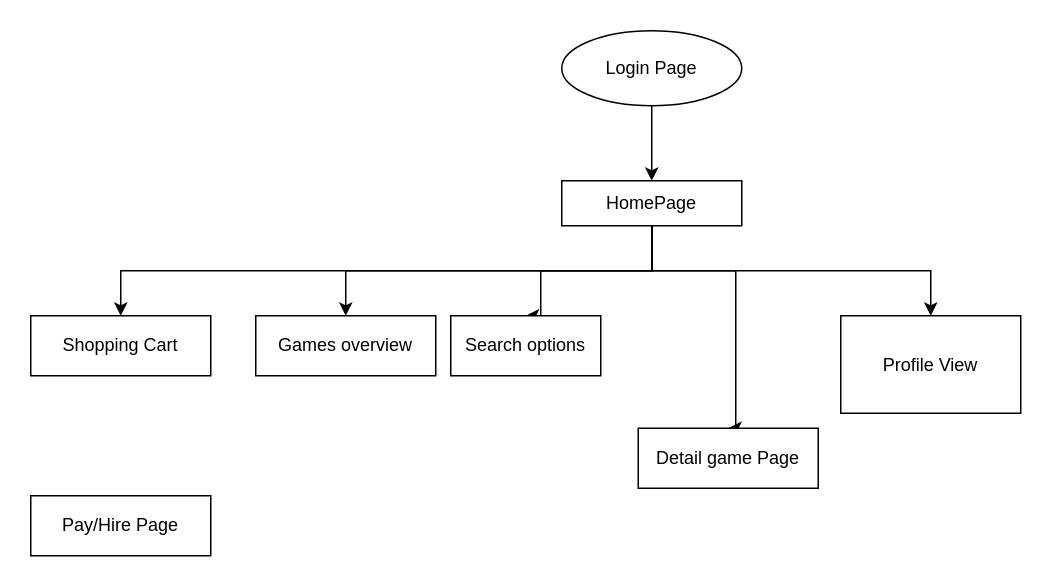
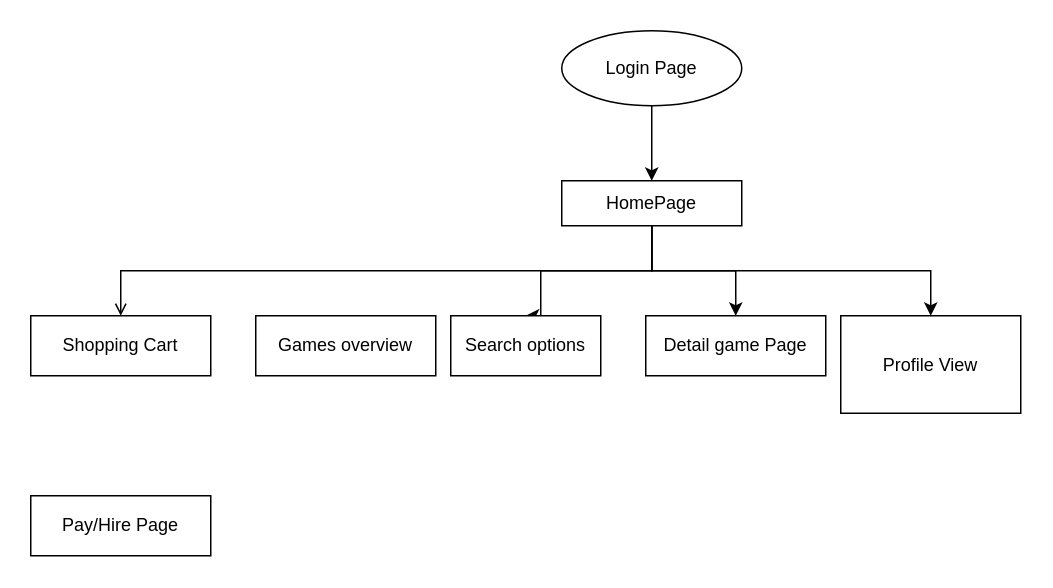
edge "HomePage" -> "Games overview": removed
edge "HomePage" -> "Shopping Cart": arrowhead classic -> open
node "Detail game Page": moved (728, 458) -> (736, 346)
